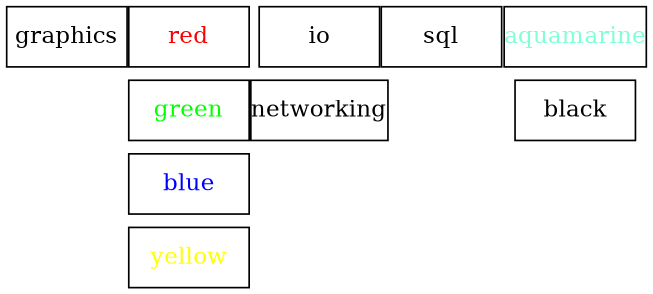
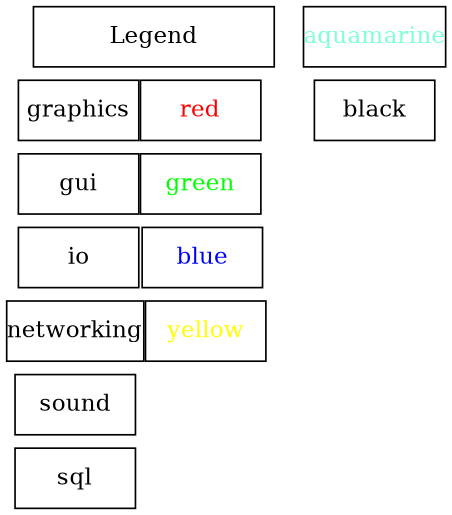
node "Legend": added
node "gui": added
node "sound": added
